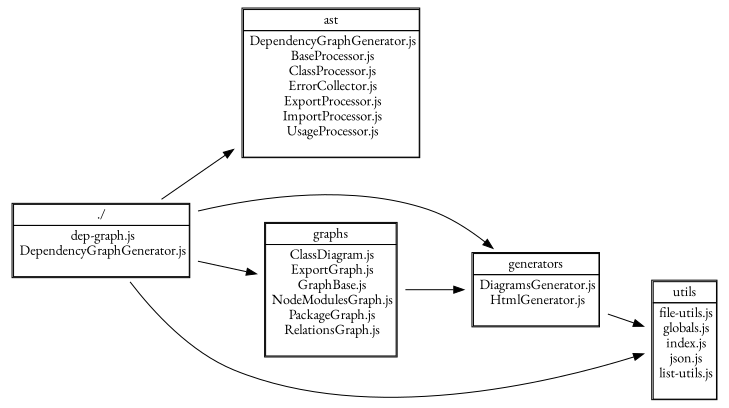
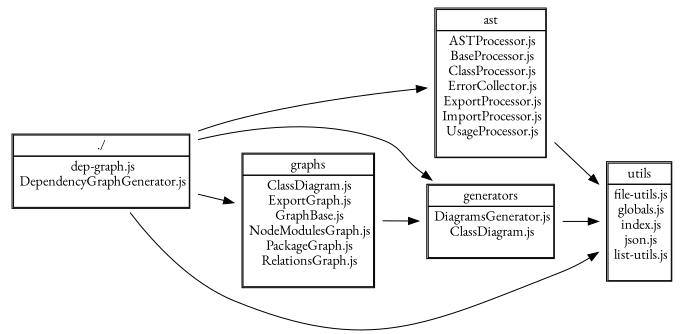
node "ast": text "DependencyGraphGenerator.js" -> "ASTProcessor.js"
edge "ast" -> "utils": added
node "generators": text "HtmlGenerator.js" -> "ClassDiagram.js"
